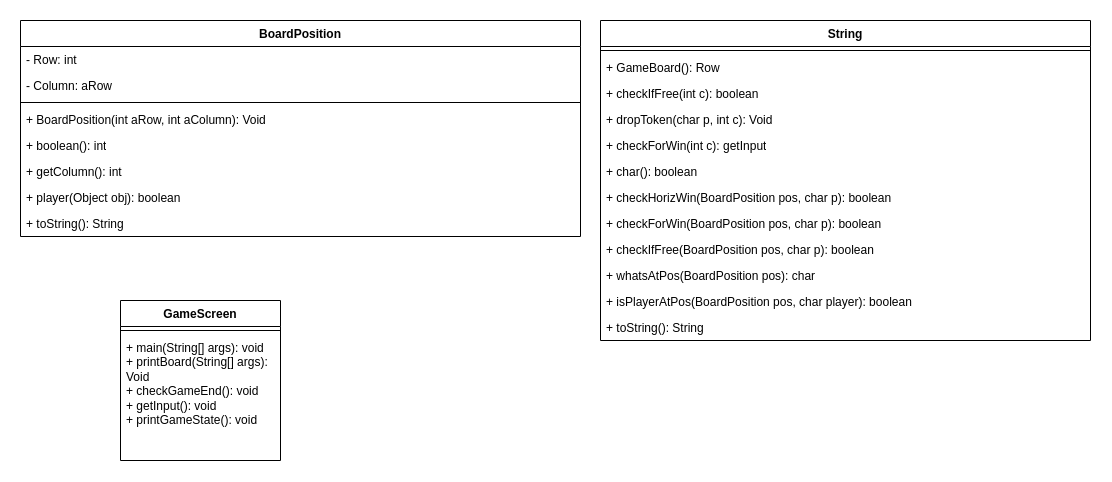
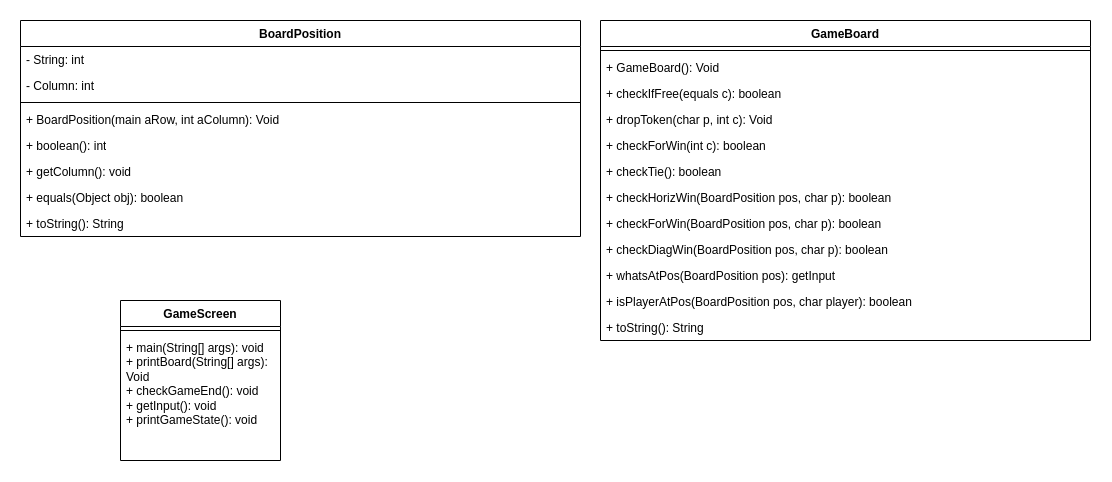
node "String": label "String" -> "GameBoard"
node "- Row: int": label "- Row: int" -> "- String: int"
node "+ GameBoard(): Row": label "+ GameBoard(): Row" -> "+ GameBoard(): Void"
node "- Column: aRow": label "- Column: aRow" -> "- Column: int"
node "+ checkIfFree(int c): boolean": label "+ checkIfFree(int c): boolean" -> "+ checkIfFree(equals c): boolean"
node "+ BoardPosition(int aRow, int aColumn): Void": label "+ BoardPosition(int aRow, int aColumn): Void" -> "+ BoardPosition(main aRow, int aColumn): Void"
node "+ checkForWin(int c): getInput": label "+ checkForWin(int c): getInput" -> "+ checkForWin(int c): boolean"
node "+ getColumn(): int": label "+ getColumn(): int" -> "+ getColumn(): void"
node "+ char(): boolean": label "+ char(): boolean" -> "+ checkTie(): boolean"
node "+ player(Object obj): boolean": label "+ player(Object obj): boolean" -> "+ equals(Object obj): boolean"
node "+ checkIfFree(BoardPosition pos, char p): boolean": label "+ checkIfFree(BoardPosition pos, char p): boolean" -> "+ checkDiagWin(BoardPosition pos, char p): boolean"
node "+ whatsAtPos(BoardPosition pos): char": label "+ whatsAtPos(BoardPosition pos): char" -> "+ whatsAtPos(BoardPosition pos): getInput"
